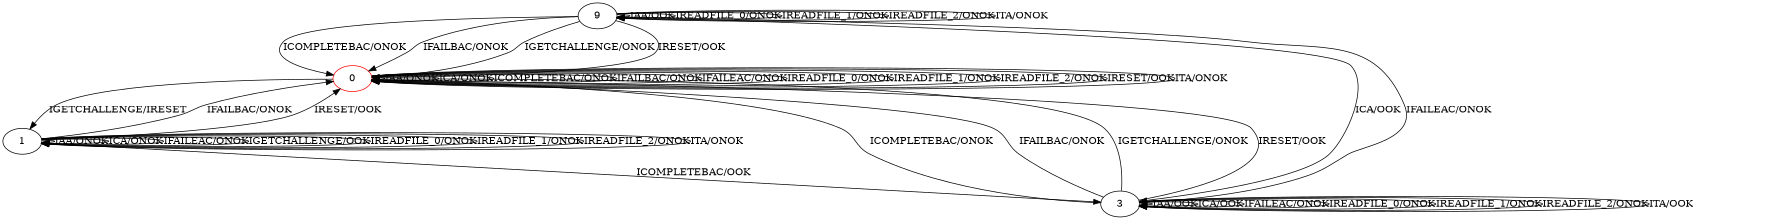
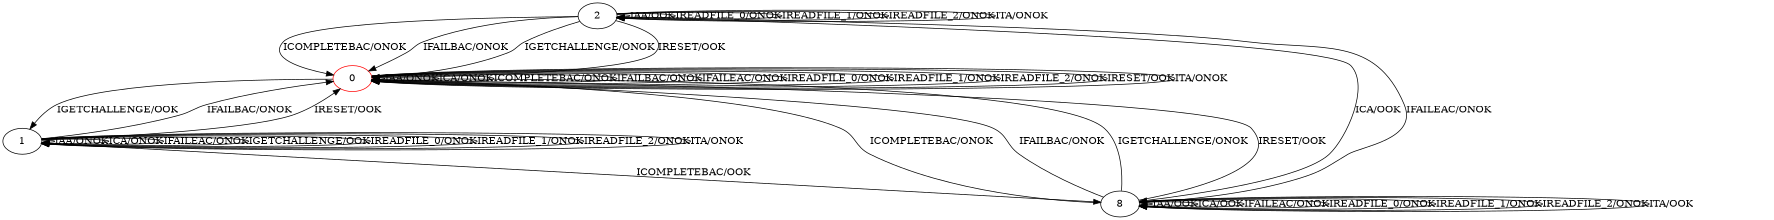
node "9": label "9" -> "2"
edge "0" -> "1": label "IGETCHALLENGE/IRESET" -> "IGETCHALLENGE/OOK"
node "3": label "3" -> "8"
